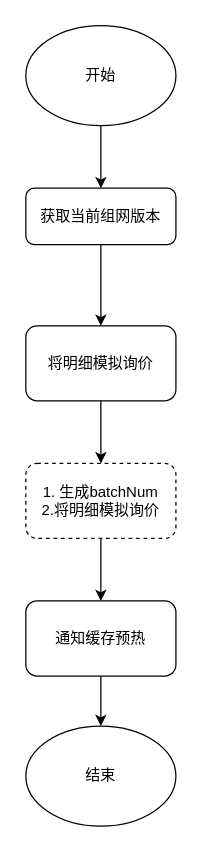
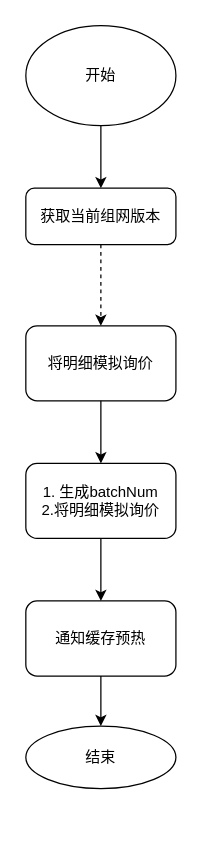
edge "获取当前组网版本" -> "将明细模拟询价": style solid -> dashed
node "1. 生成batchNum 2.将明细模拟询价": style dashed -> solid
node "结束": size 150x100 -> 150x63
